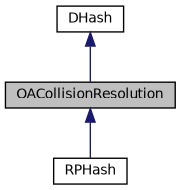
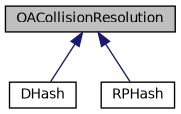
edge "OACollisionResolution" -> "DHash": reversed
